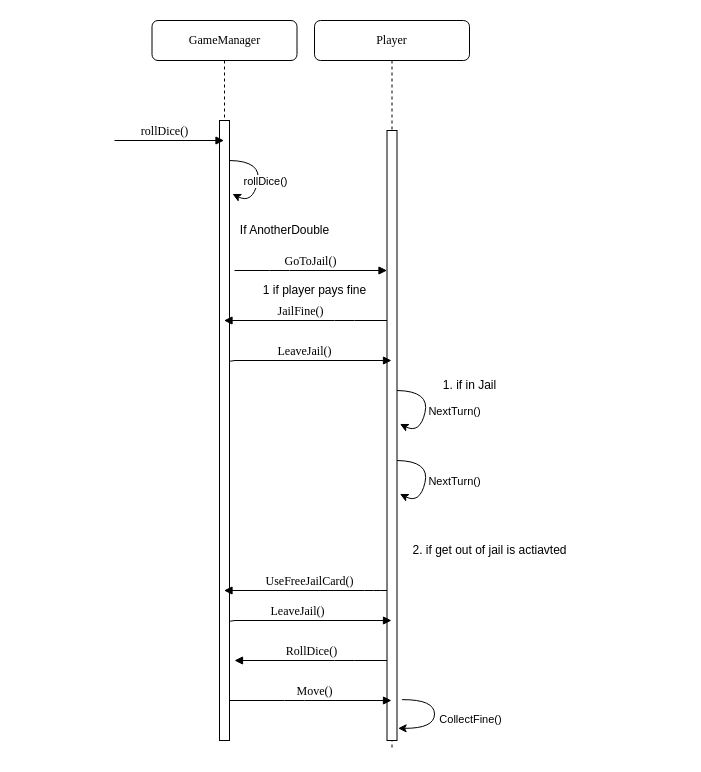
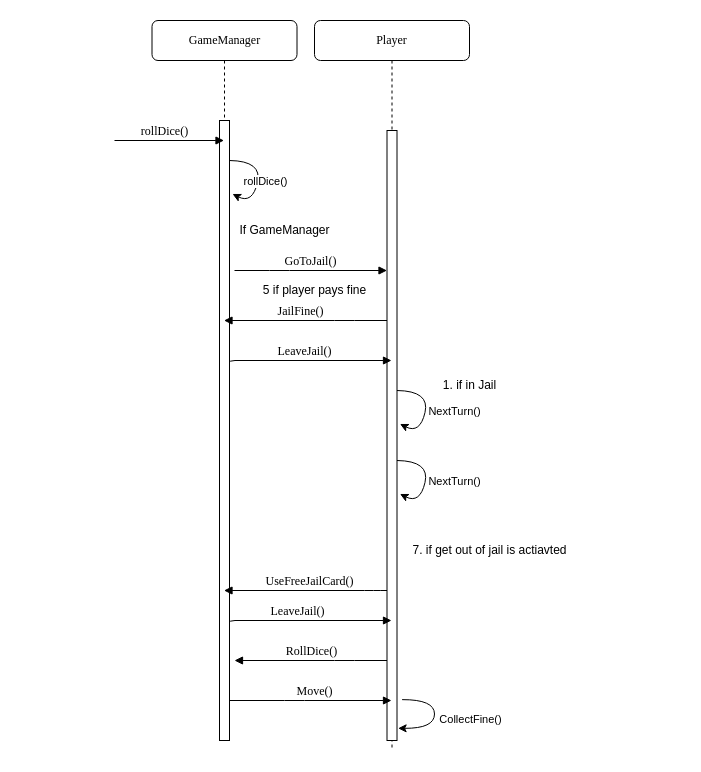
node "If AnotherDouble": label "If AnotherDouble" -> "If GameManager"
node "1 if player pays fine": label "1 if player pays fine" -> "5 if player pays fine"
node "2. if get out of jail is actiavted": label "2. if get out of jail is actiavted" -> "7. if get out of jail is actiavted"
